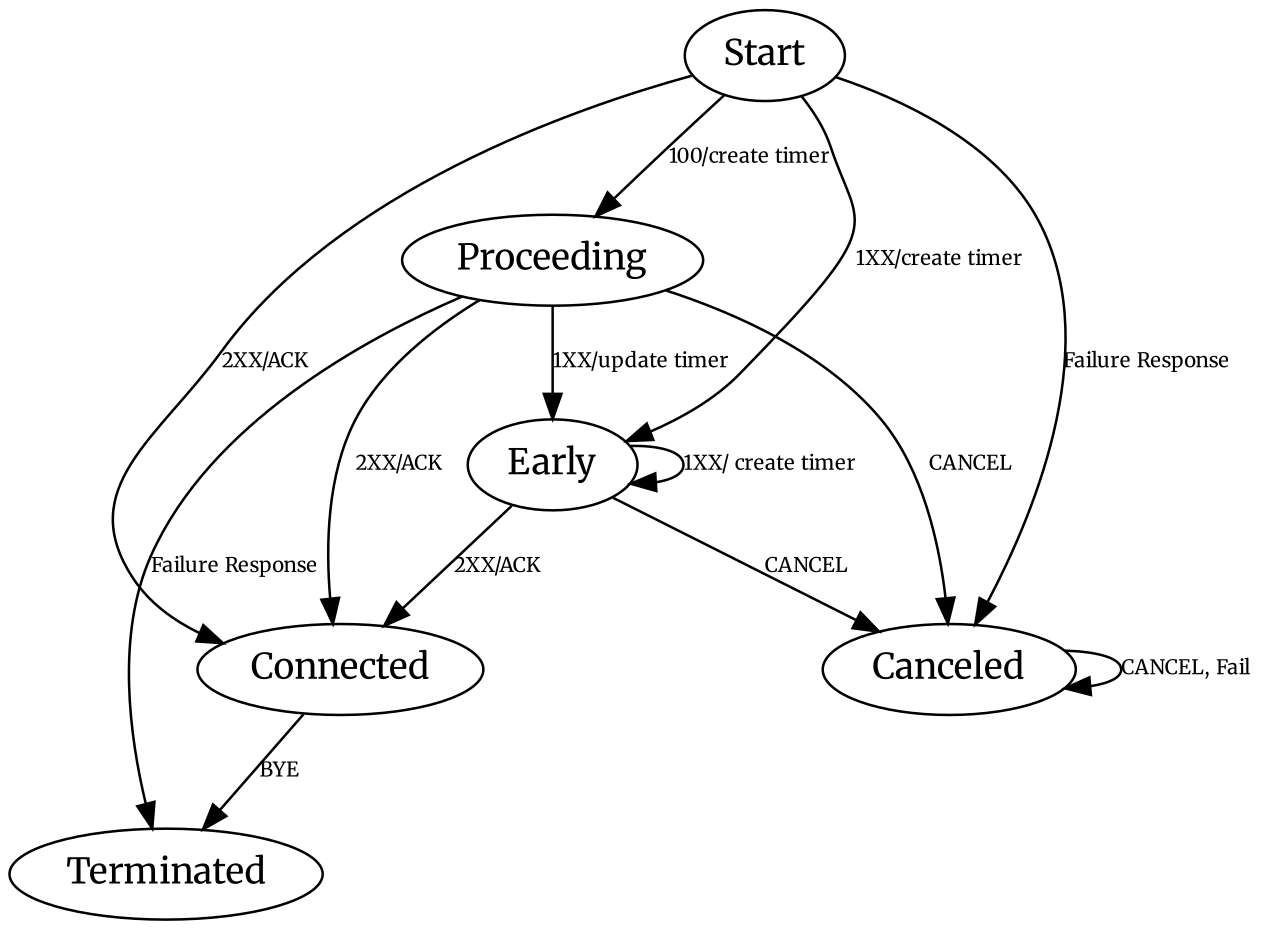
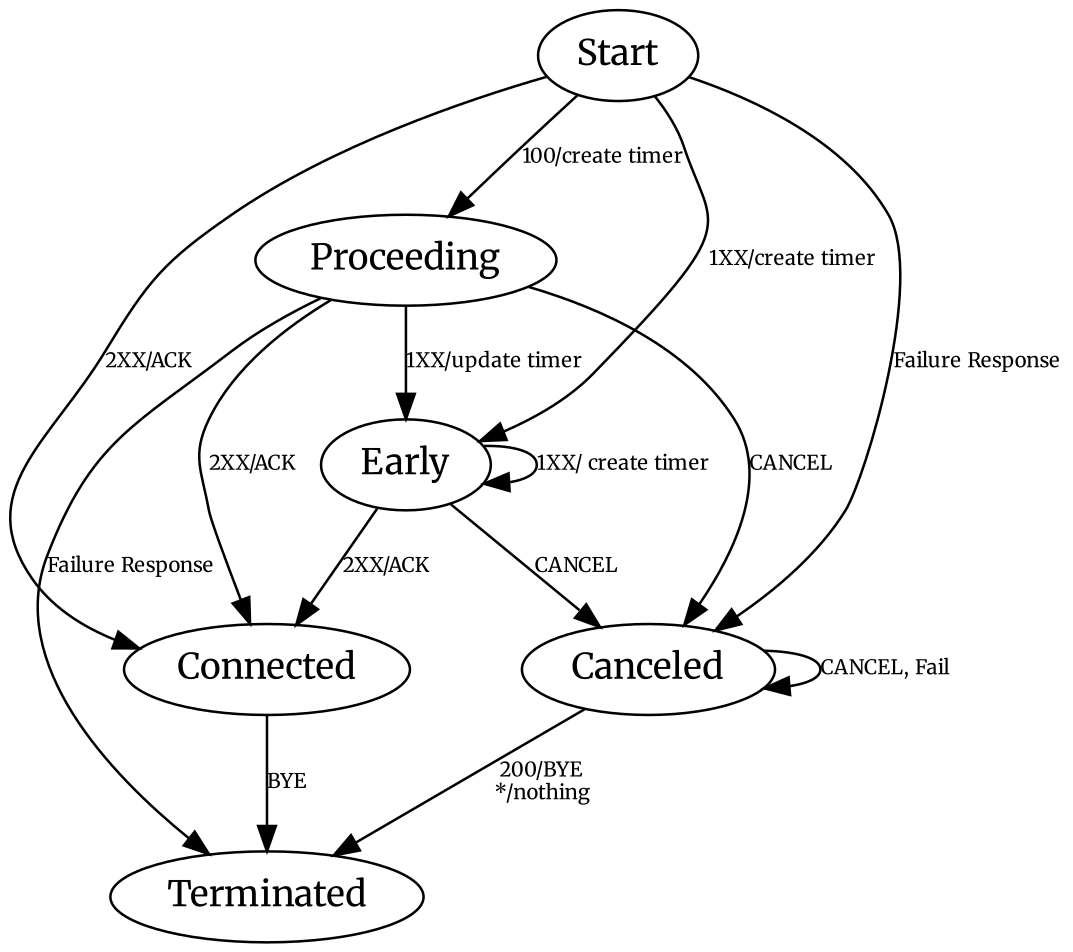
edge "Canceled" -> "Terminated": added, label "200/BYE */nothing"
